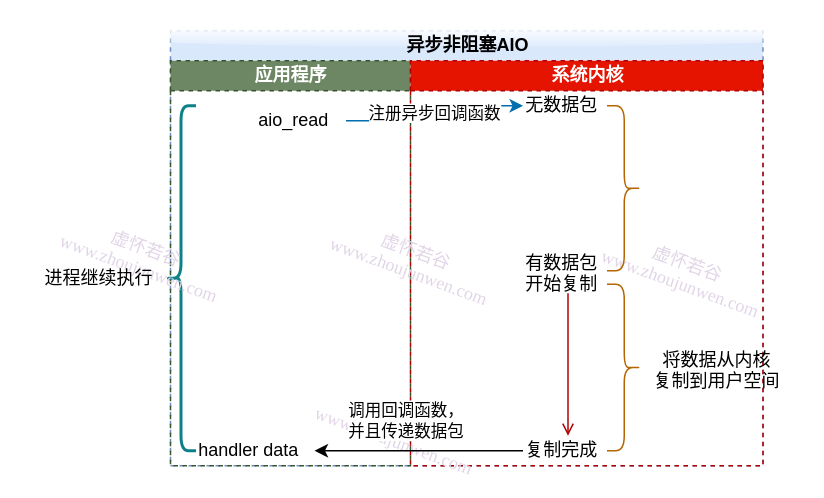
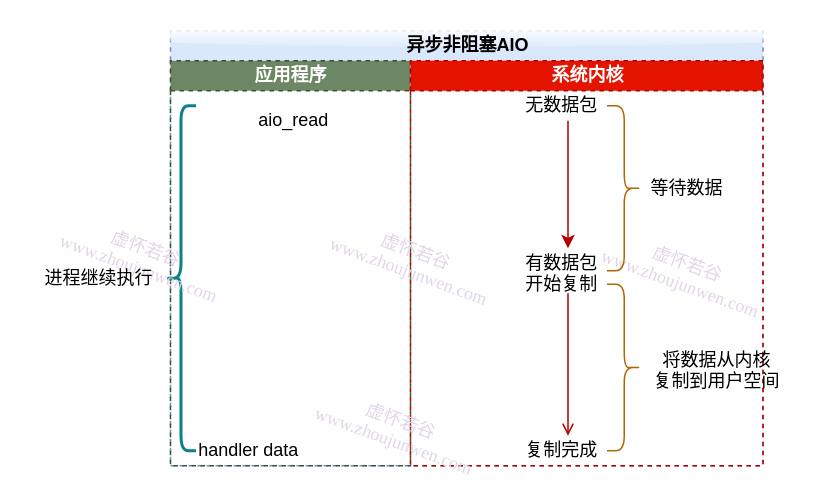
edge "aio_read" -> "无数据包": removed, label "注册异步回调函数"
edge "无数据包" -> "有数据包 开始复制": added
node "等待数据": added
edge "复制完成" -> "handler data": removed, label "调用回调函数， 并且传递数据包"
